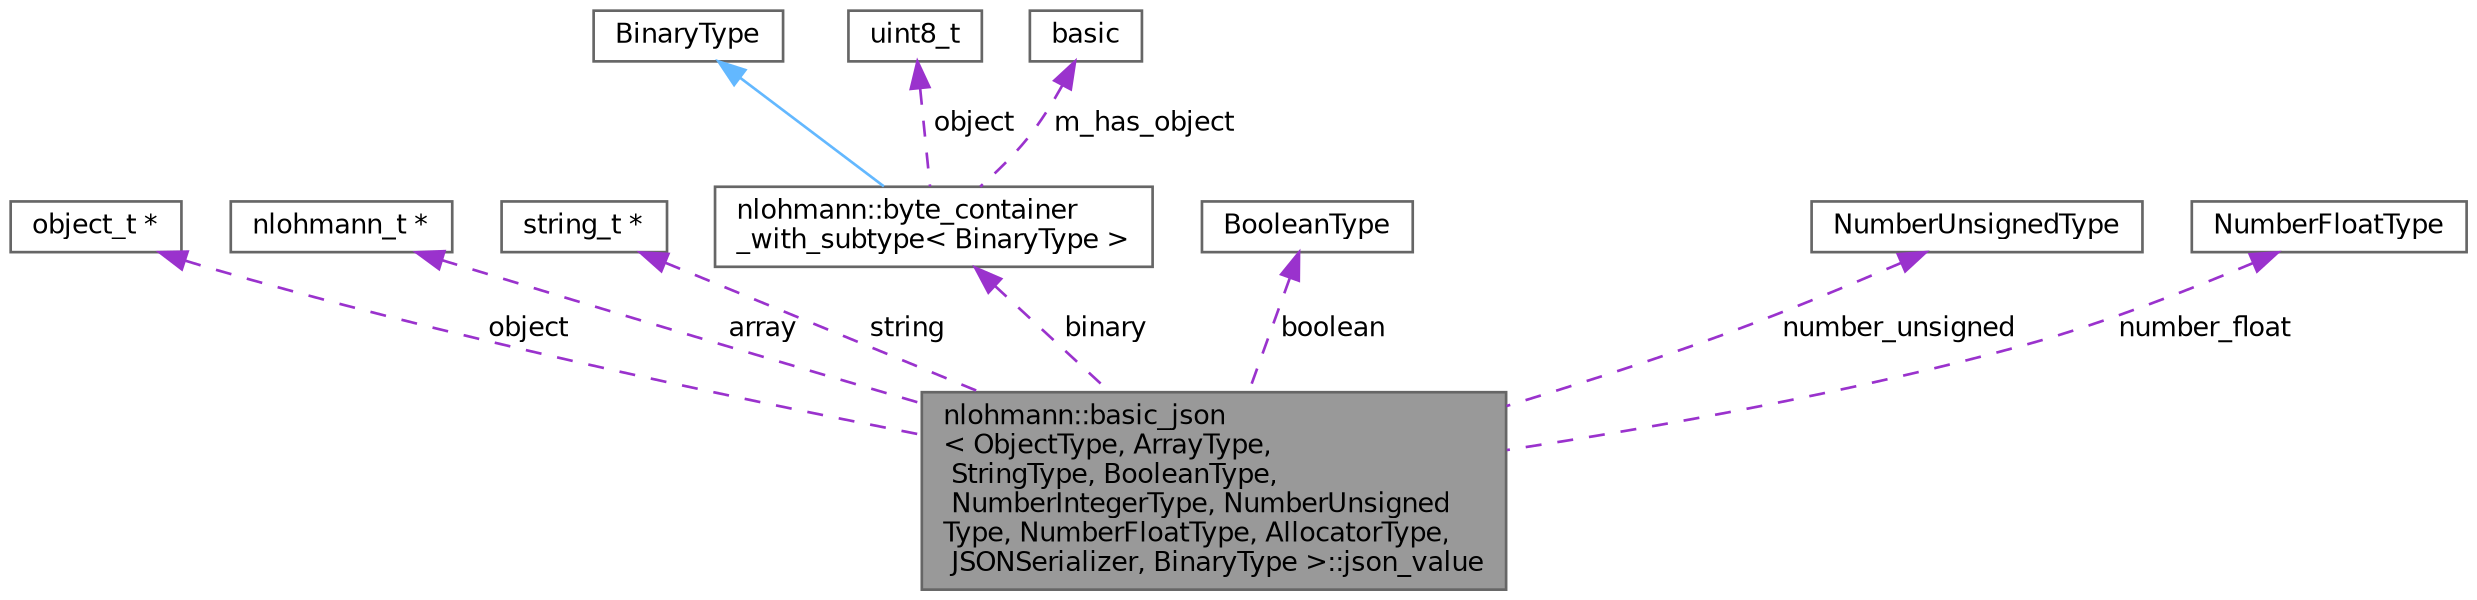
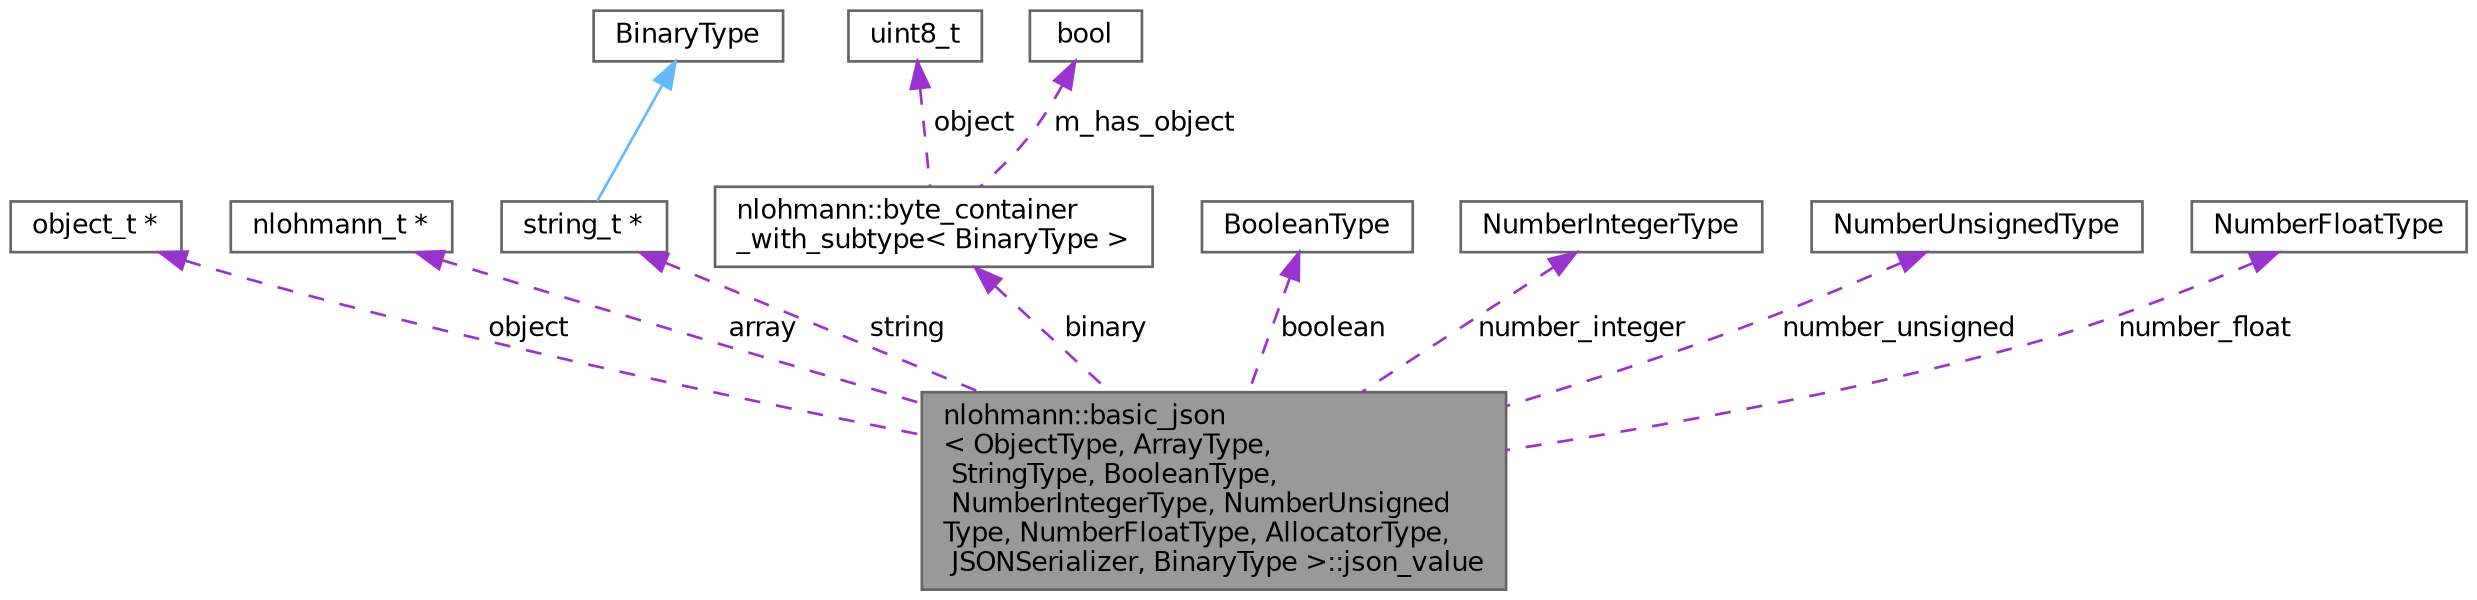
node "basic": label "basic" -> "bool"
edge "nlohmann::byte_container _with_subtype< BinaryType >" -> "BinaryType": now "string_t *" -> "BinaryType"
node "NumberIntegerType": added
